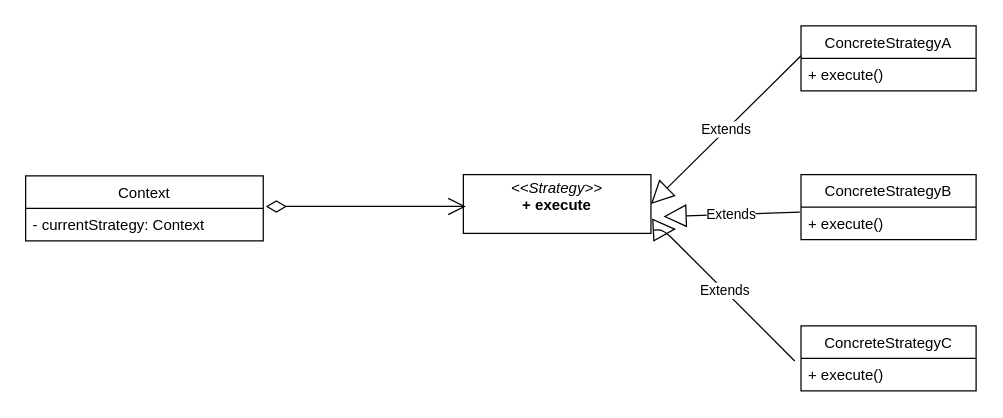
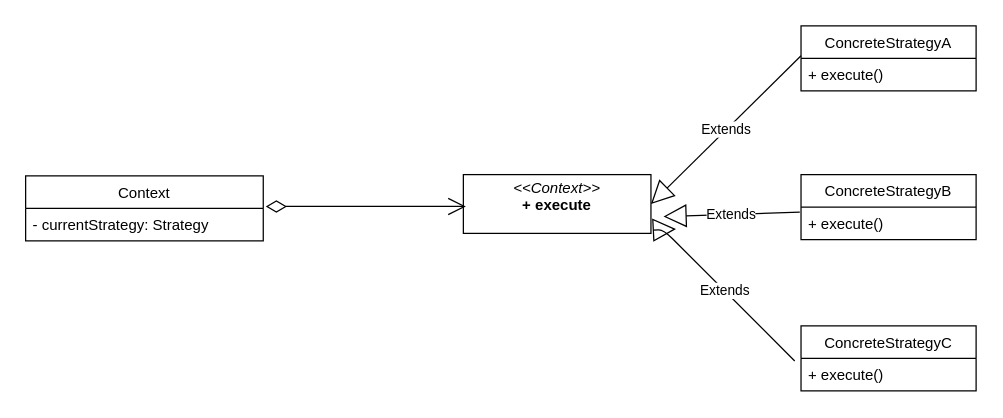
node "<<Strategy>> + execute": label "<<Strategy>> + execute" -> "<<Context>> + execute"
node "- currentStrategy: Context": label "- currentStrategy: Context" -> "- currentStrategy: Strategy"
